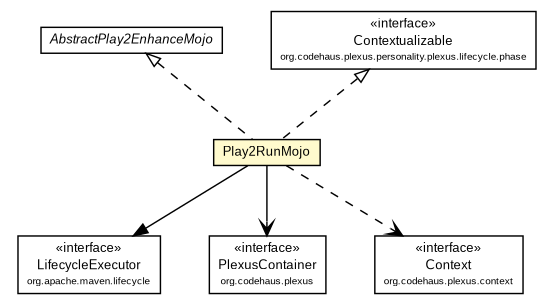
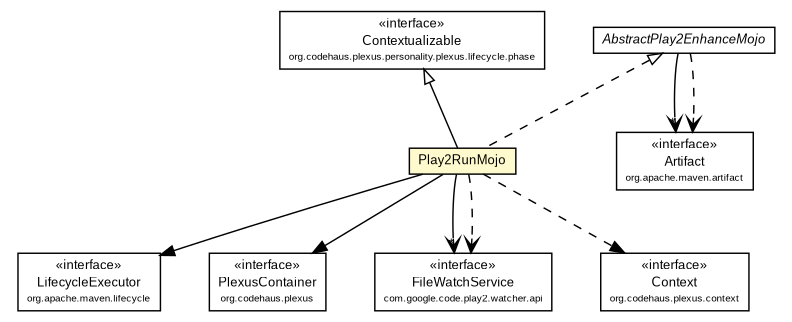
edge "Play2RunMojo" -> "Contextualizable": style dashed -> solid
node "Artifact": added
edge "Play2RunMojo" -> "PlexusContainer": arrowhead open -> normal
edge "Play2RunMojo" -> "Context": arrowhead open -> normal
node "FileWatchService": added
